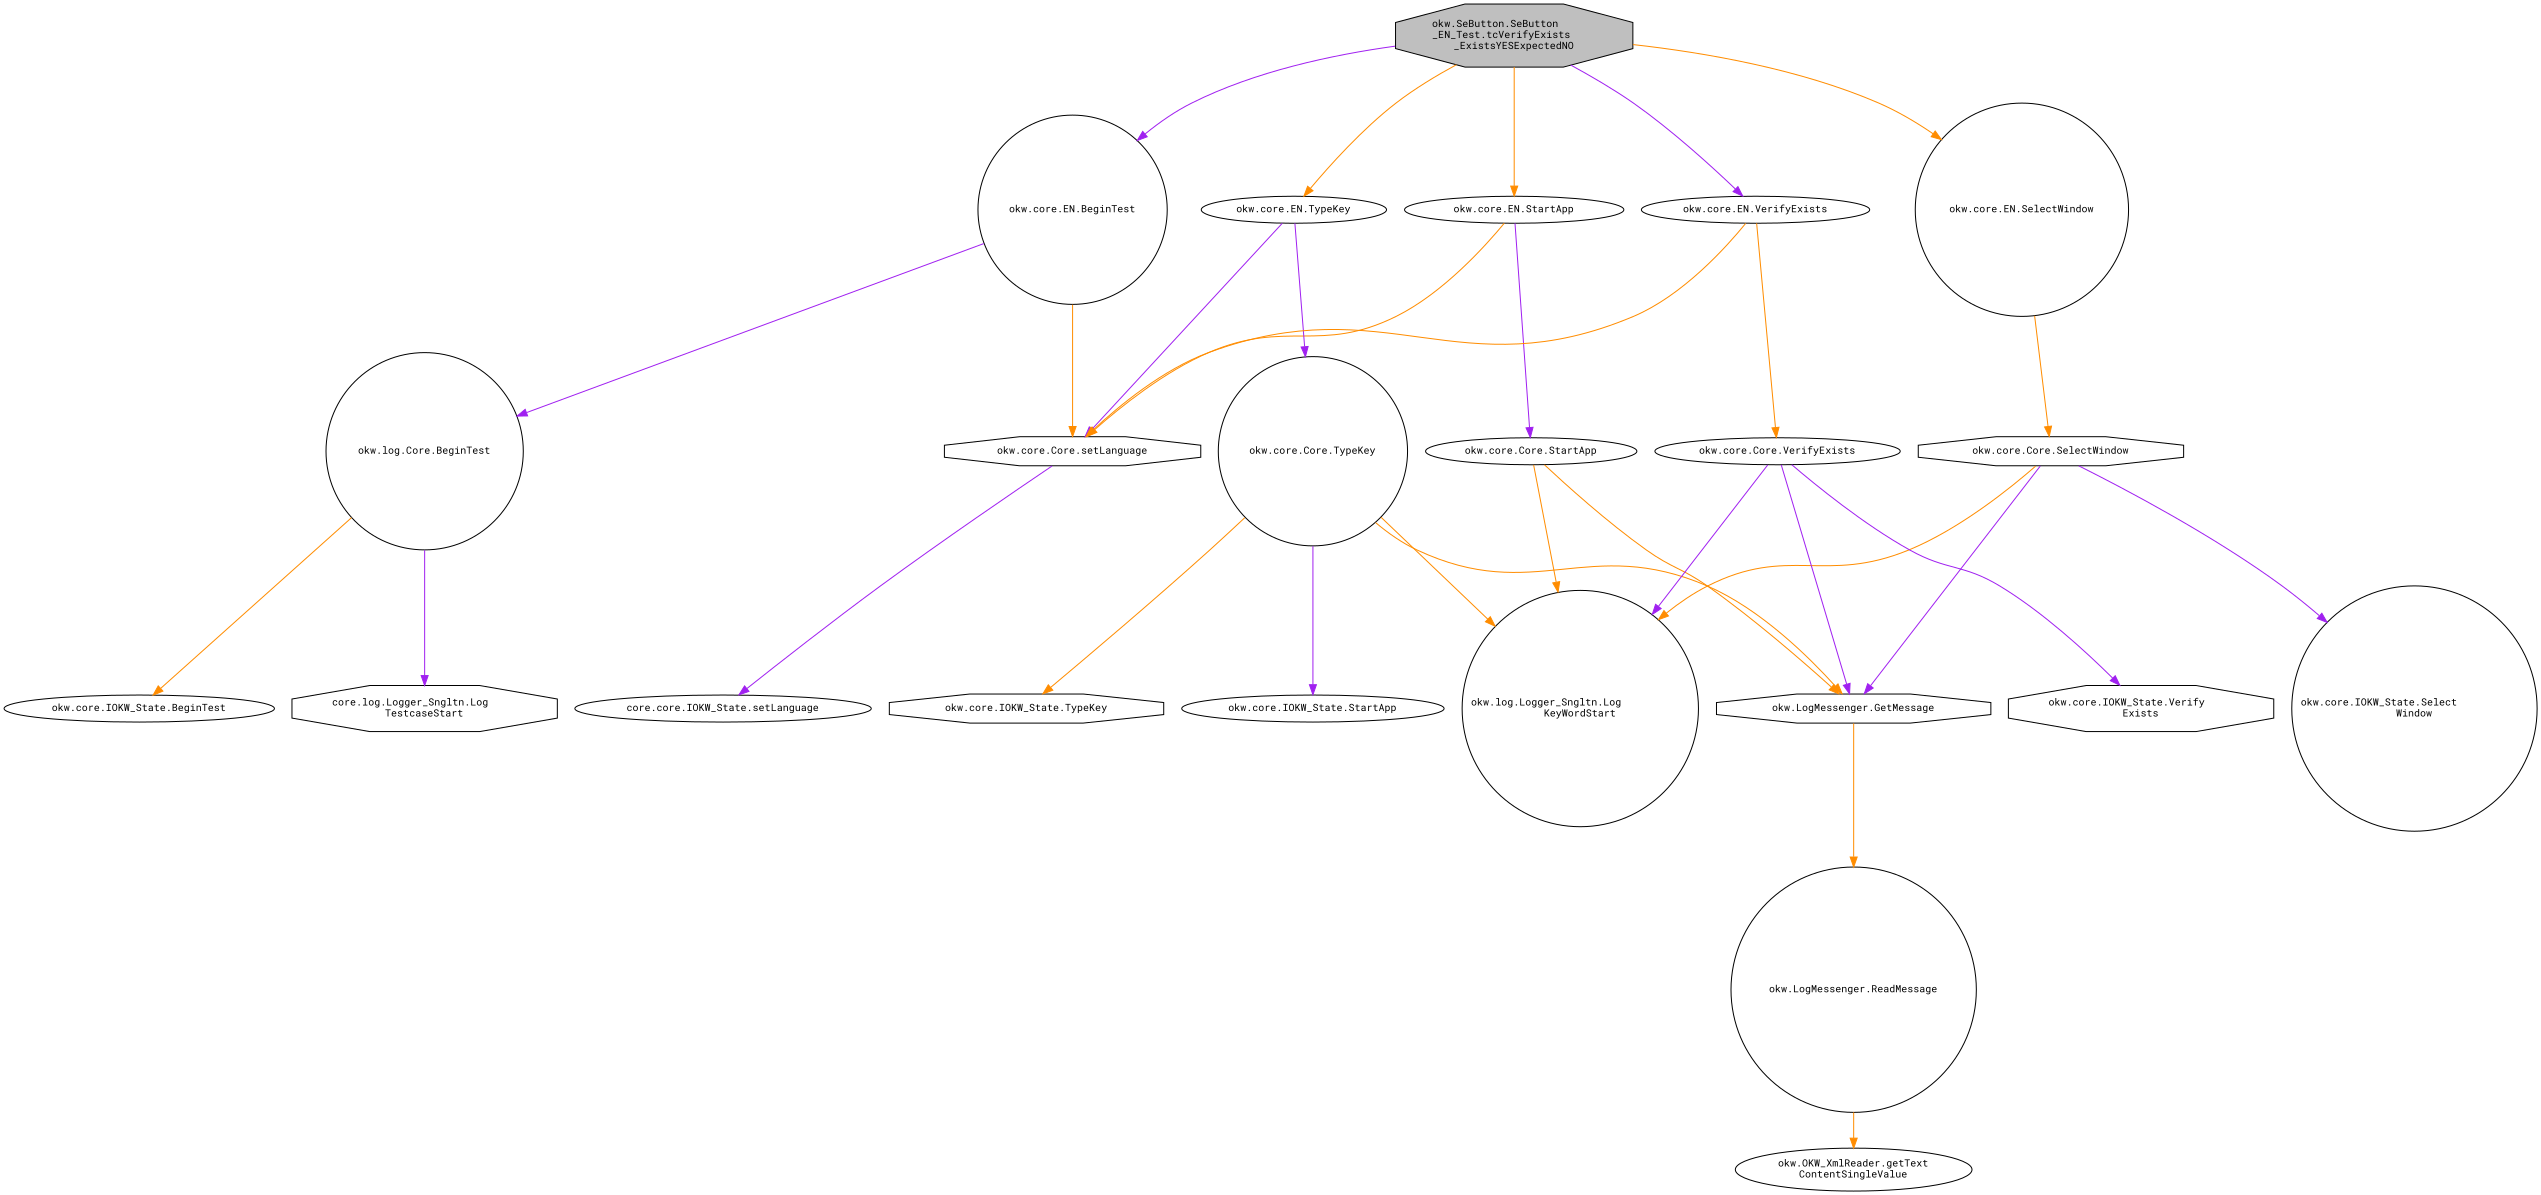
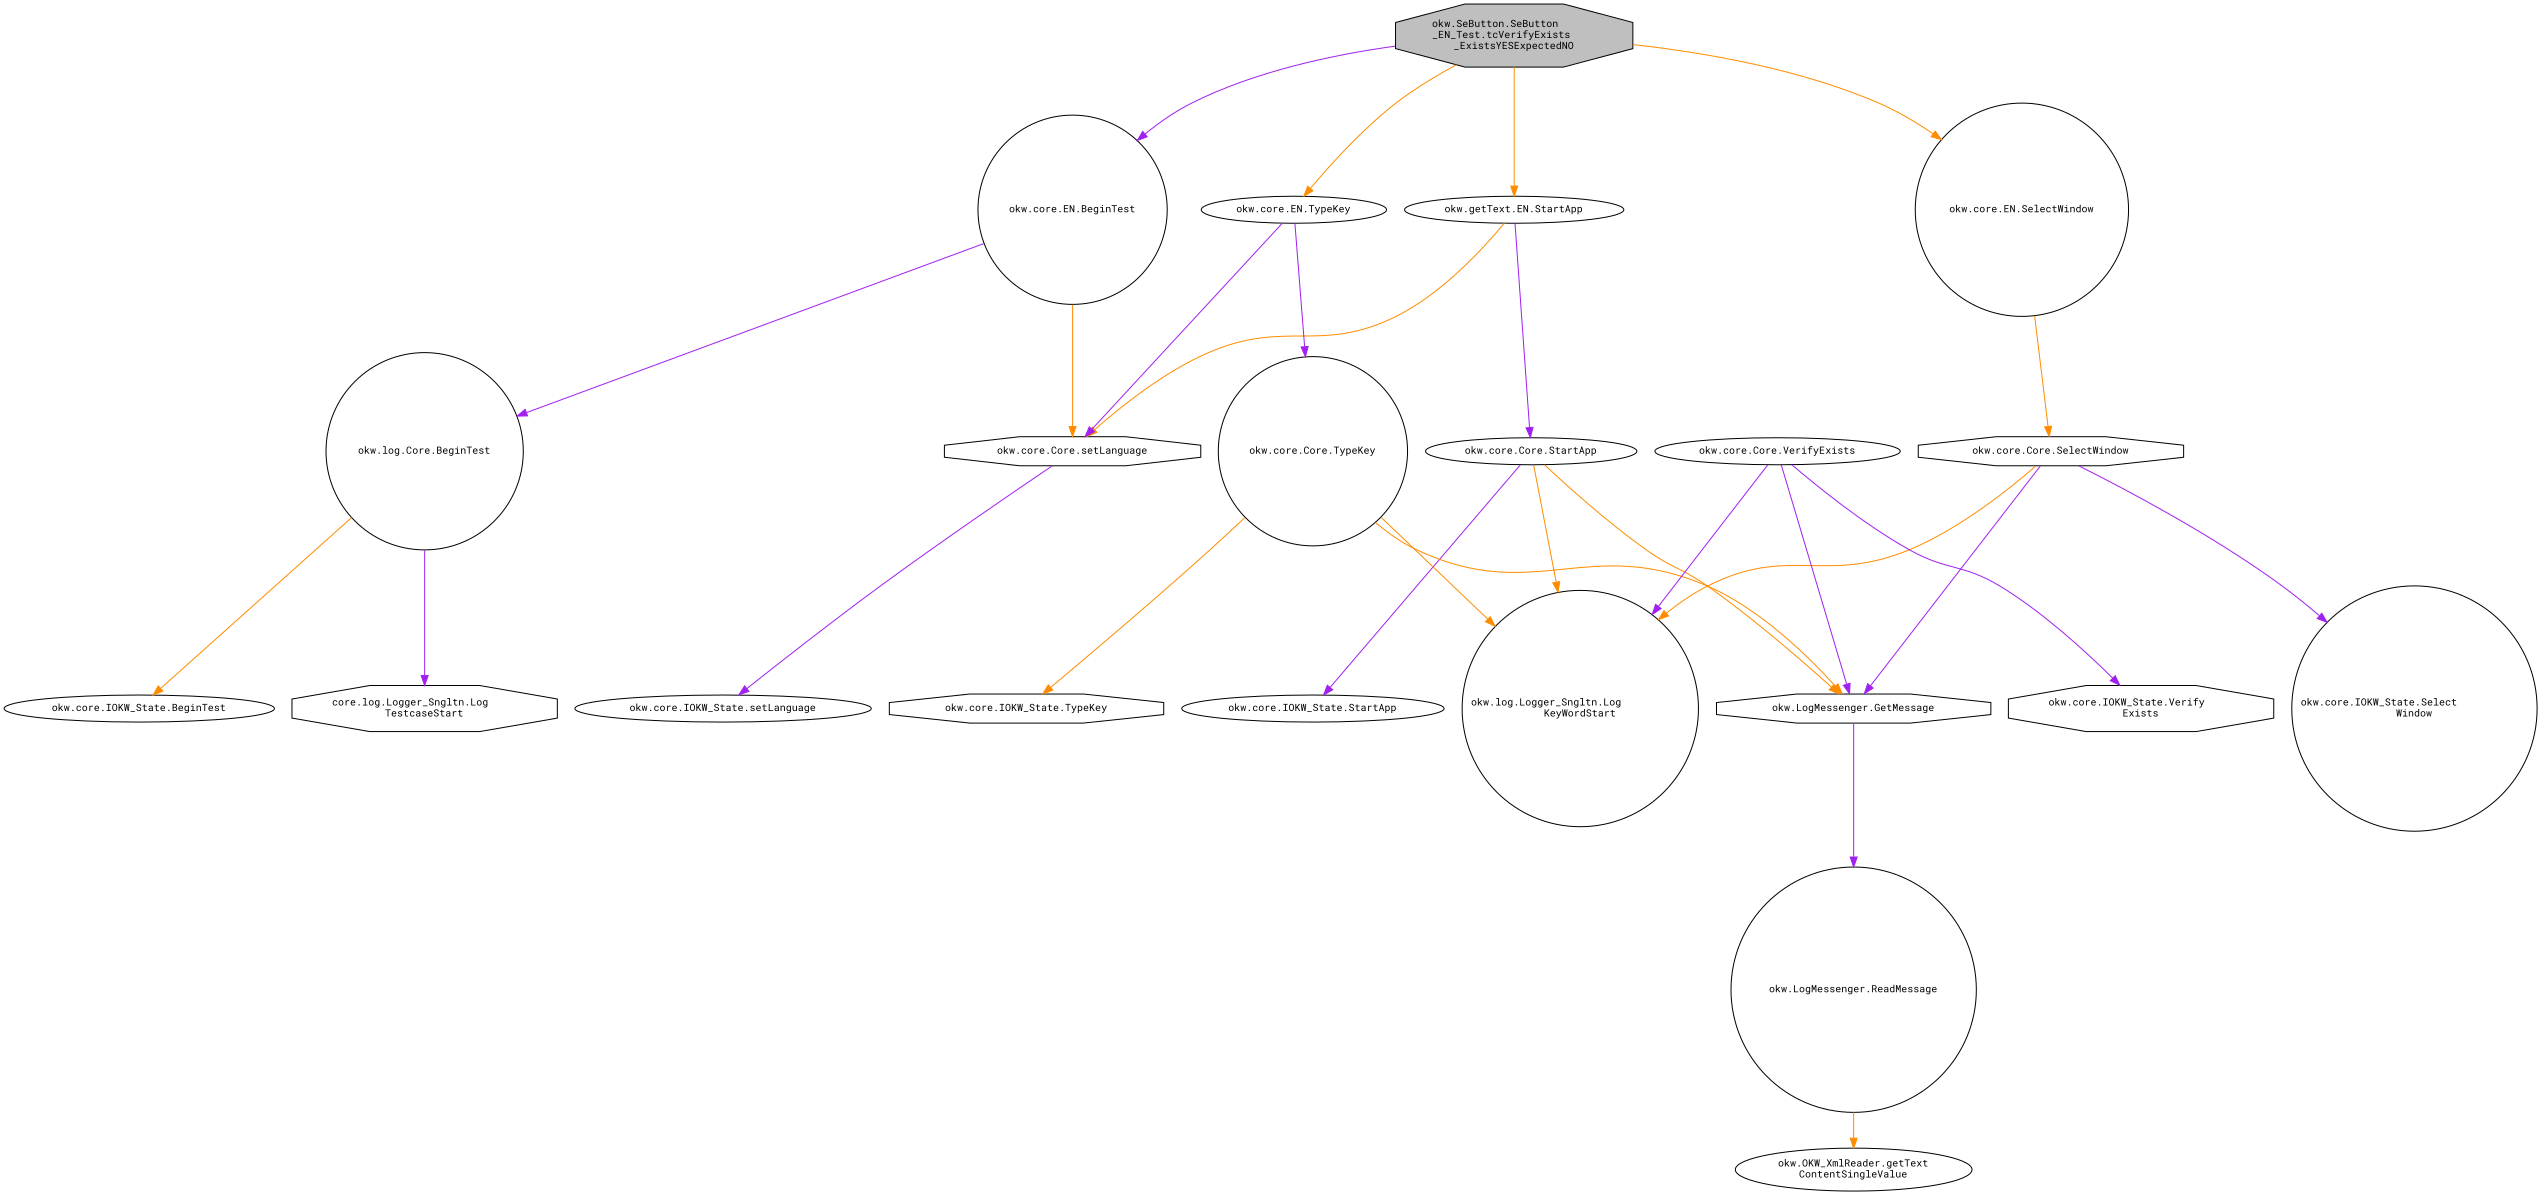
node "okw.core.EN.StartApp": label "okw.core.EN.StartApp" -> "okw.getText.EN.StartApp"
node "okw.core.EN.VerifyExists": removed
edge "okw.core.Core.TypeKey" -> "okw.core.IOKW_State.StartApp": now "okw.core.Core.StartApp" -> "okw.core.IOKW_State.StartApp"
node "core.core.IOKW_State.setLanguage": label "core.core.IOKW_State.setLanguage" -> "okw.core.IOKW_State.setLanguage"
edge "okw.LogMessenger.GetMessage" -> "okw.LogMessenger.ReadMessage": color darkorange -> purple
